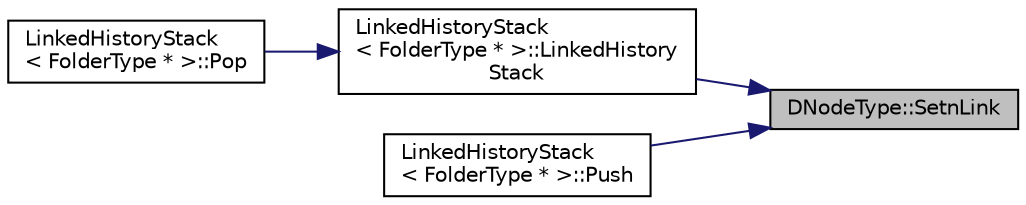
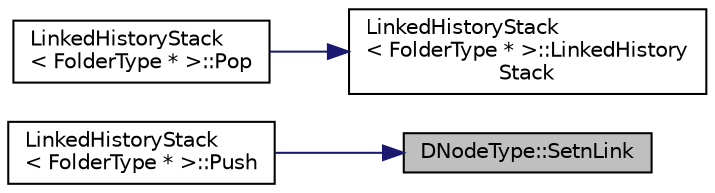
edge "LinkedHistoryStack < FolderType * >::LinkedHistory Stack" -> "DNodeType::SetnLink": removed
